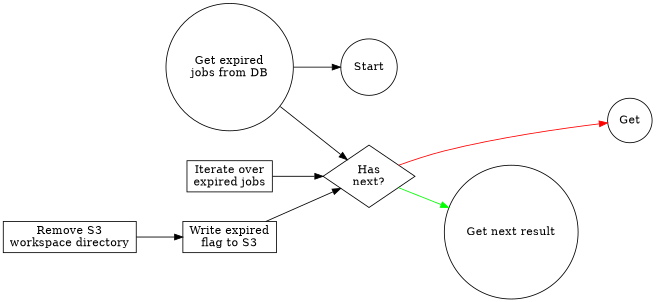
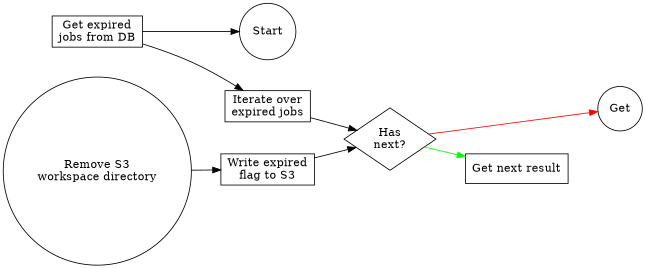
node "Get expired jobs from DB": shape circle -> box
edge "Get expired jobs from DB" -> "Has next?": now "Get expired jobs from DB" -> "Iterate over expired jobs"
node "Get next result": shape circle -> box
node "Remove S3 workspace directory": shape box -> circle
